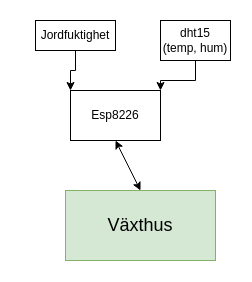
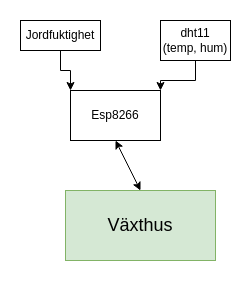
node "Jordfuktighet": moved (76, 36) -> (61, 36)
node "dht15 (temp, hum)": label "dht15 (temp, hum)" -> "dht11 (temp, hum)"
node "Esp8226": label "Esp8226" -> "Esp8266"
